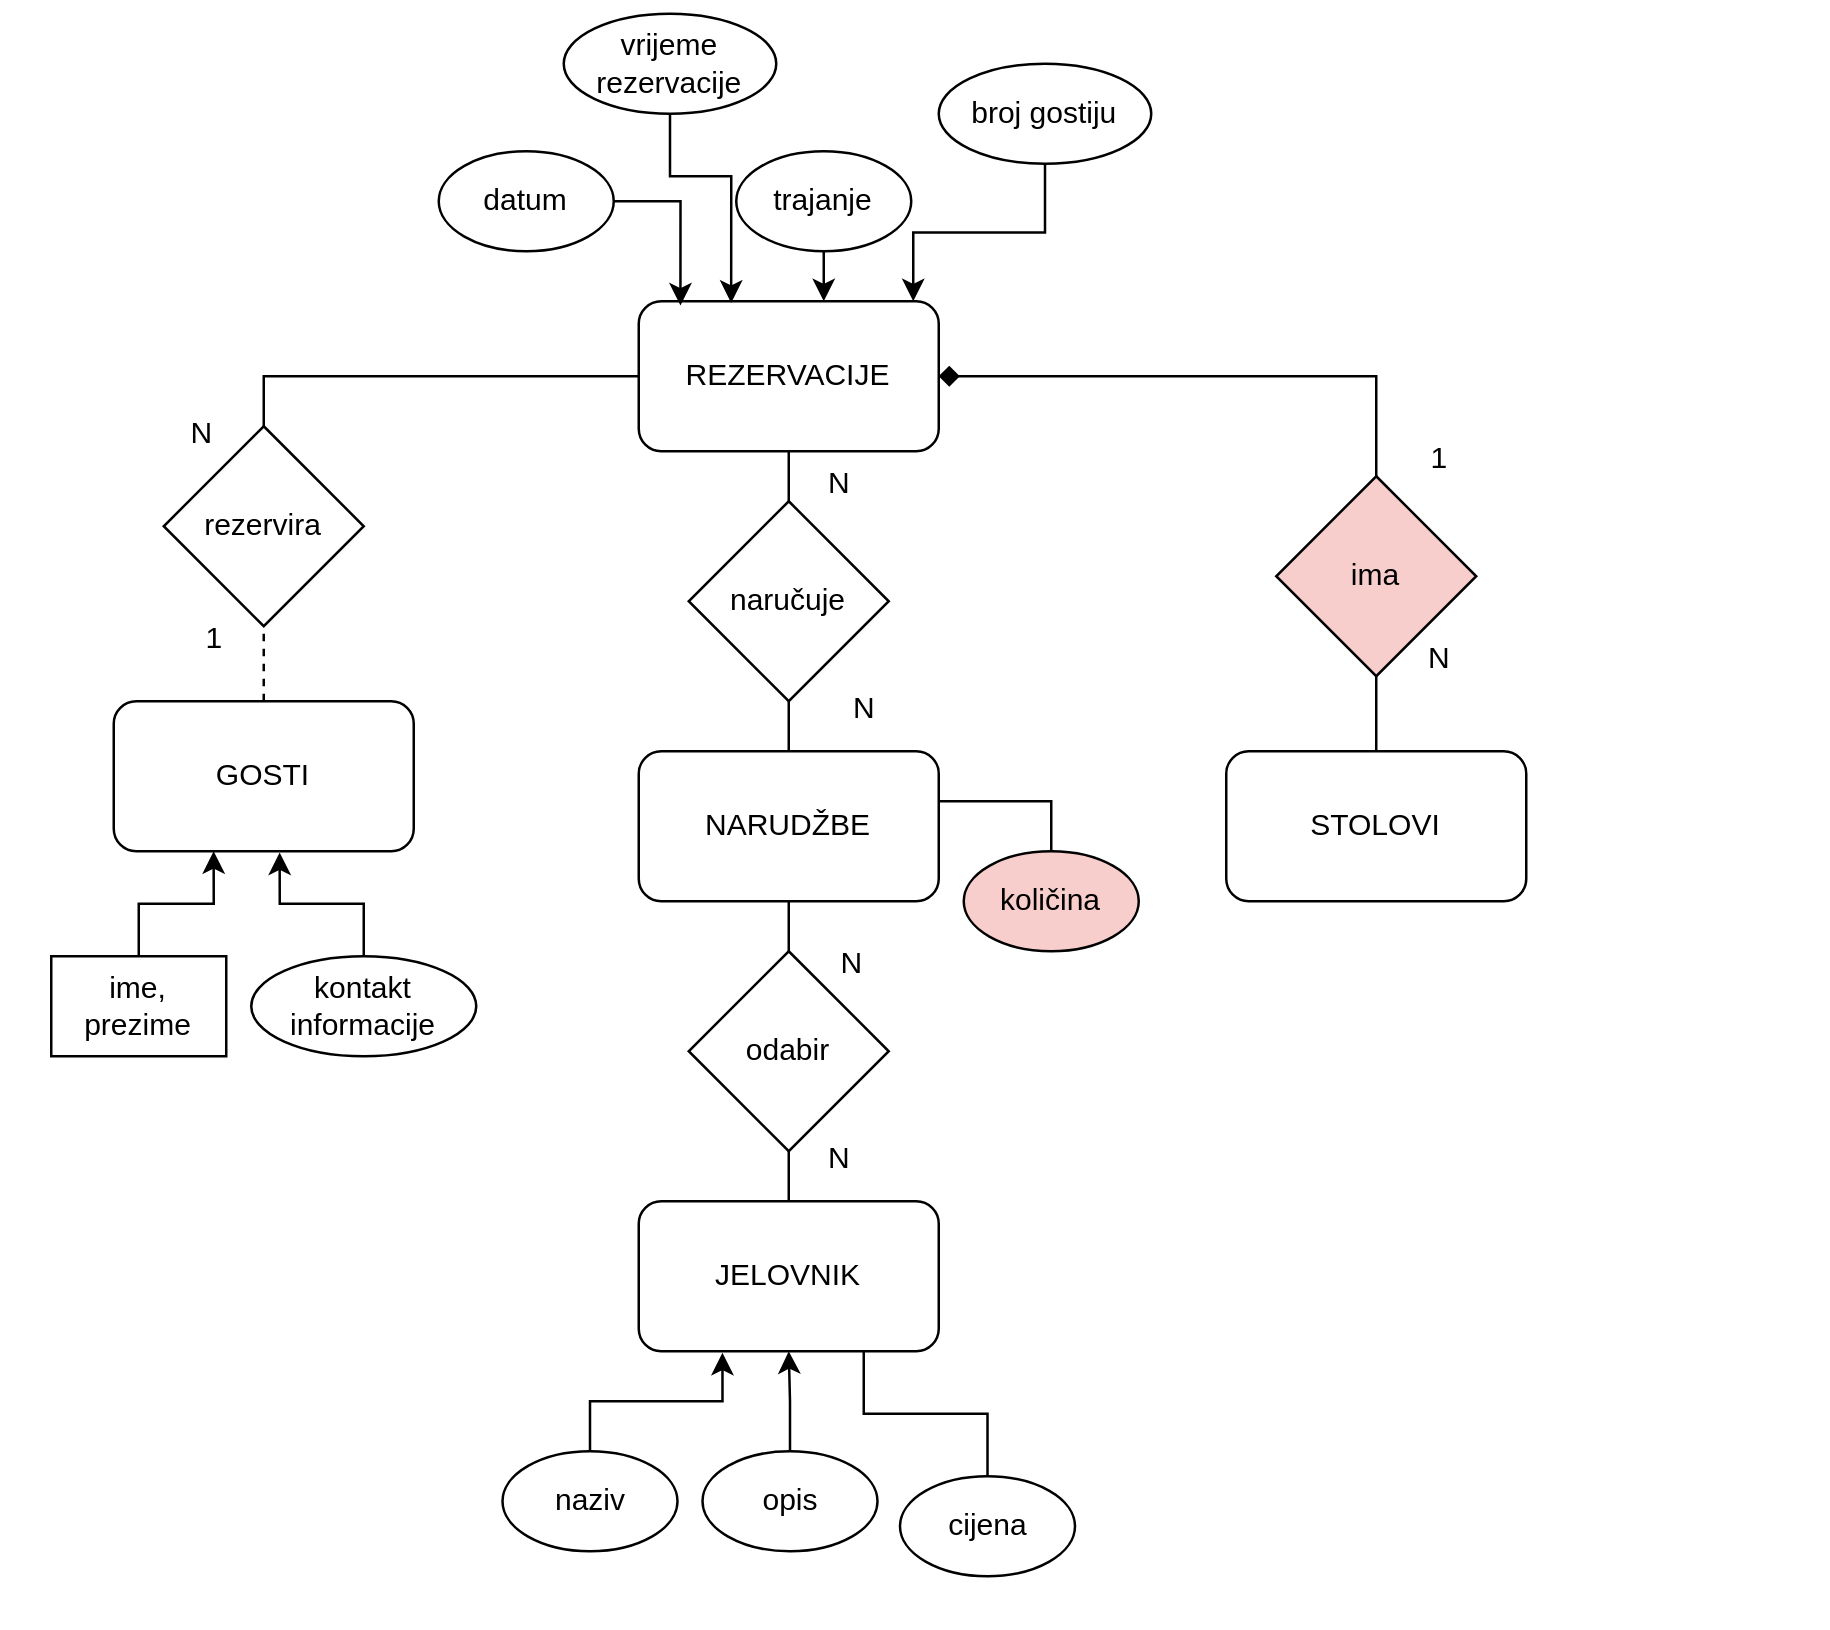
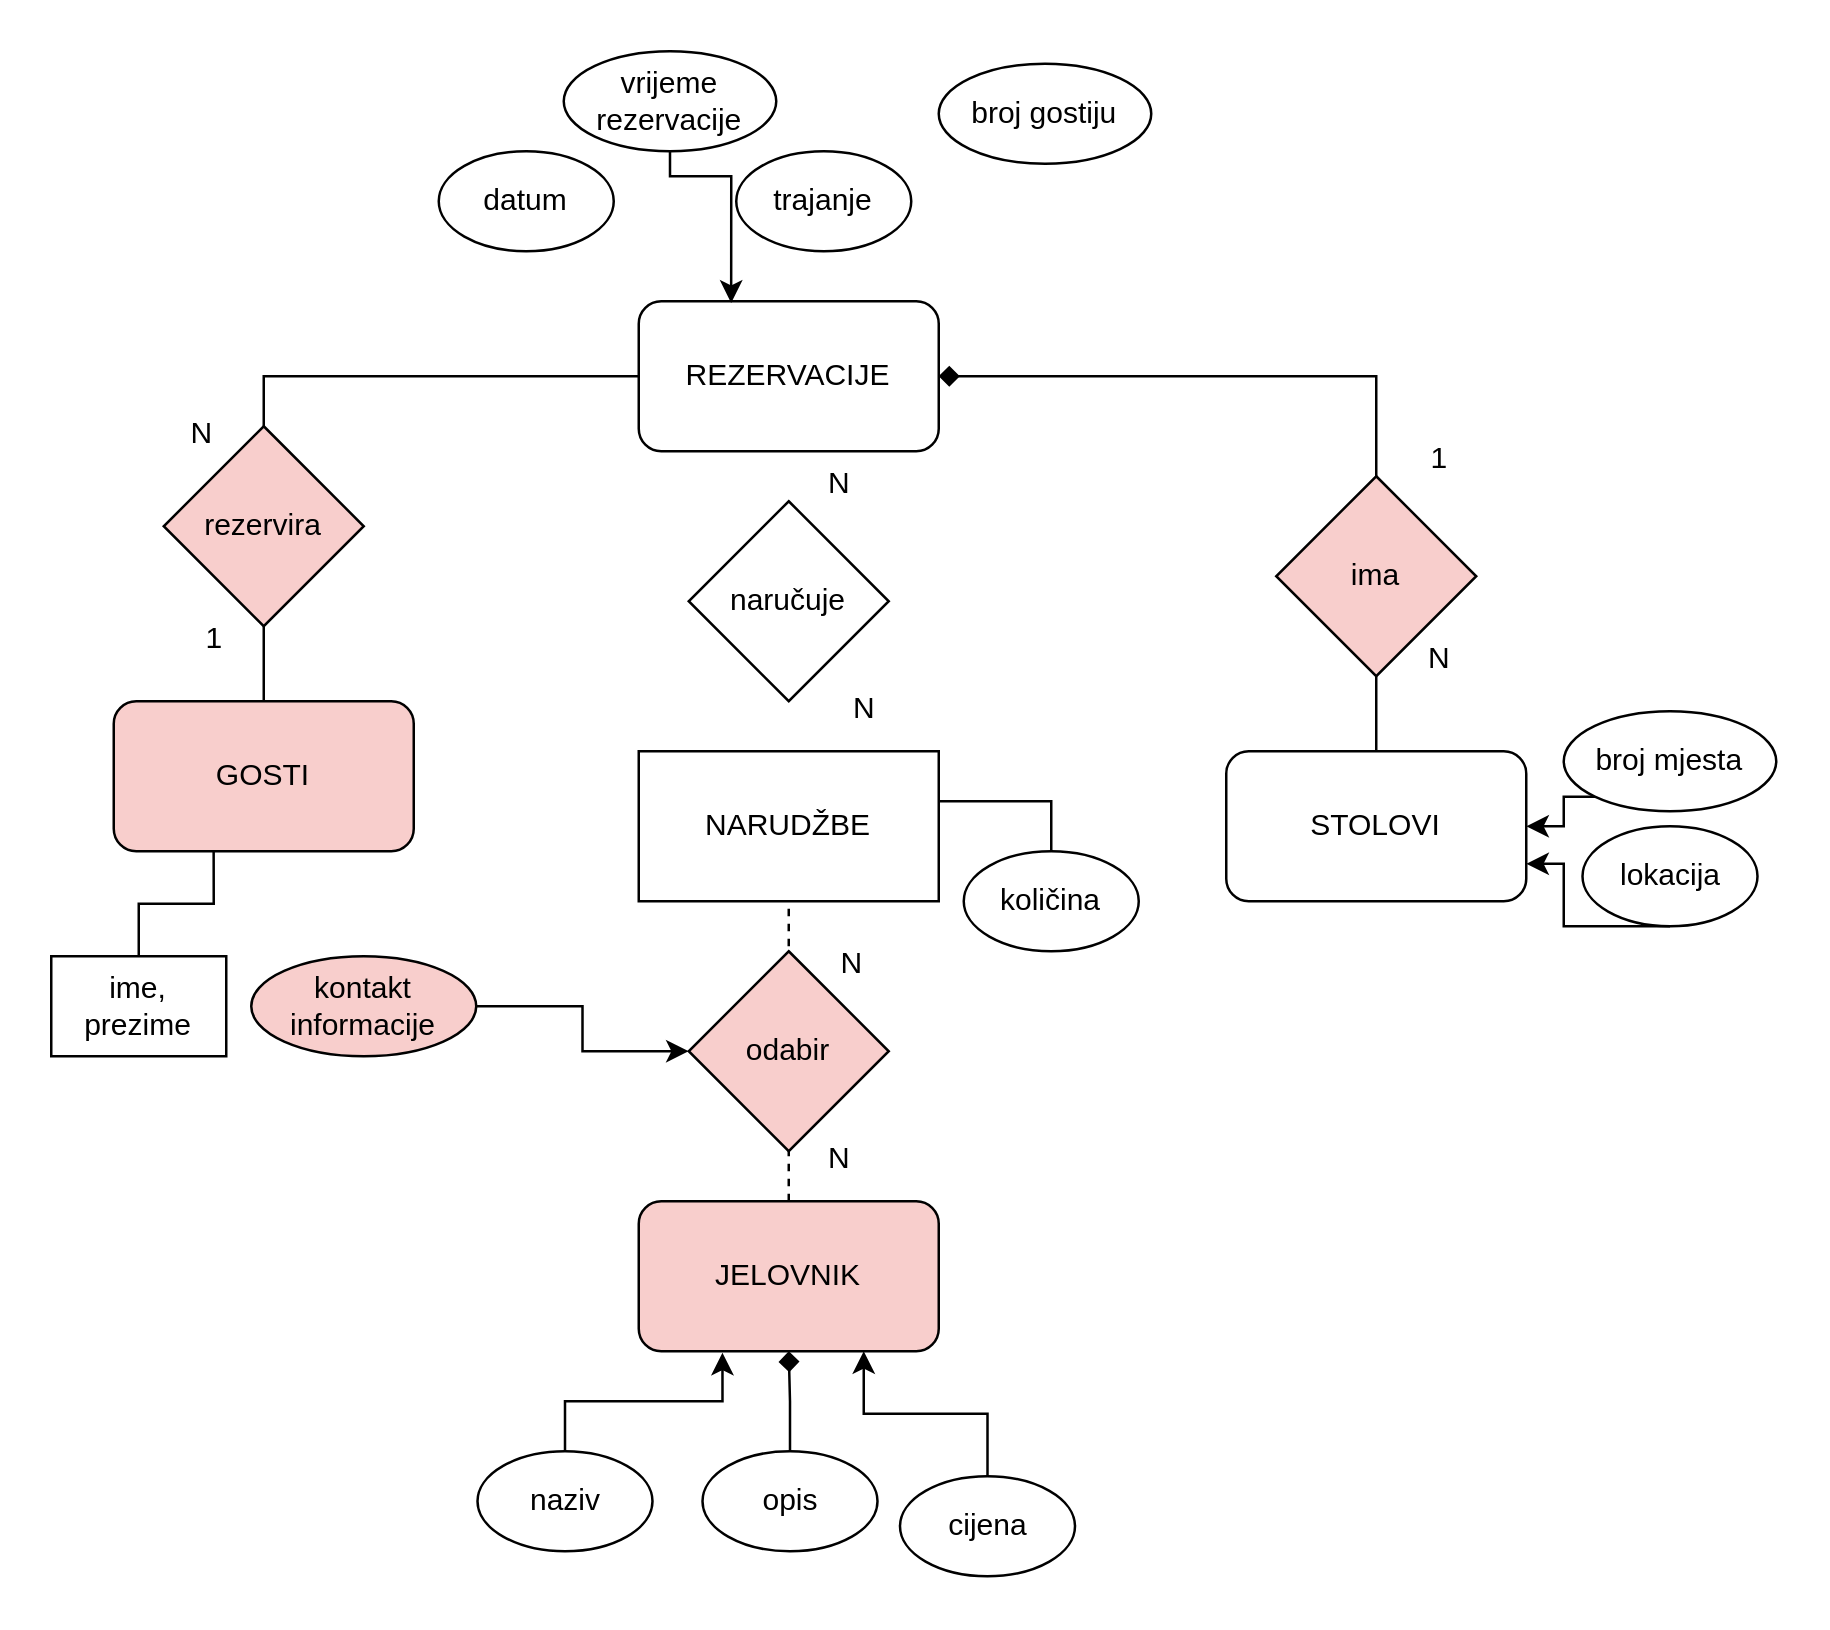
node "vrijeme rezervacije": moved (670, 64) -> (670, 101)
edge "datum" -> "REZERVACIJE": removed
edge "broj gostiju" -> "REZERVACIJE": removed
edge "trajanje" -> "REZERVACIJE": removed
node "rezervira": fillcolor #ffffff -> #f8cecc
edge "rezervira" -- "GOSTI": style dashed -> solid
edge "REZERVACIJE" -- "NARUDŽBE": removed
node "broj mjesta": added
node "GOSTI": fillcolor #ffffff -> #f8cecc
edge "broj mjesta" -> "STOLOVI": added
node "NARUDŽBE": shape rounded rectangle -> rectangle
edge "ime, prezime" -> "GOSTI": arrowhead classic -> none
node "lokacija": added
node "količina": fillcolor #f8cecc -> #ffffff
edge "kontakt informacije" -> "GOSTI": now "kontakt informacije" -> "odabir"
edge "NARUDŽBE" -- "JELOVNIK": style solid -> dashed
edge "lokacija" -> "STOLOVI": added
node "kontakt informacije": fillcolor #ffffff -> #f8cecc
node "odabir": fillcolor #ffffff -> #f8cecc
node "JELOVNIK": fillcolor #ffffff -> #f8cecc
edge "JELOVNIK" -- "cijena": arrowhead none -> classic
edge "opis" -> "JELOVNIK": arrowhead classic -> diamond
node "naziv": moved (590, 1501) -> (565, 1501)
